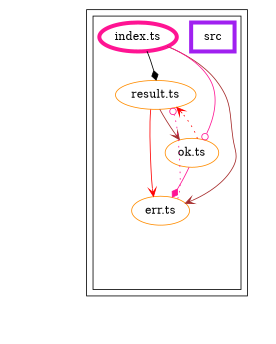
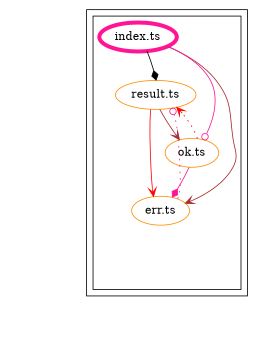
node "src": removed
